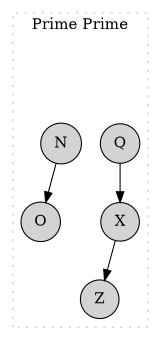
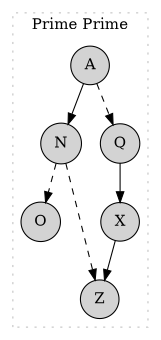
node "A": added
edge "N" -> "O": style solid -> dashed
edge "N" -> "Z": added
